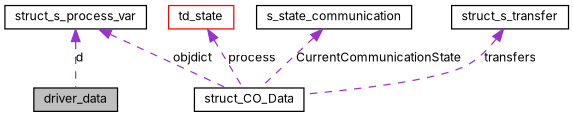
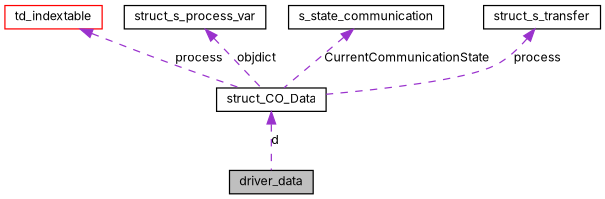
node "td_state": label "td_state" -> "td_indextable"
edge "struct_CO_Data" -> "struct_s_transfer": label "transfers" -> "process"
edge "driver_data" -> "struct_s_process_var": now "driver_data" -> "struct_CO_Data"
